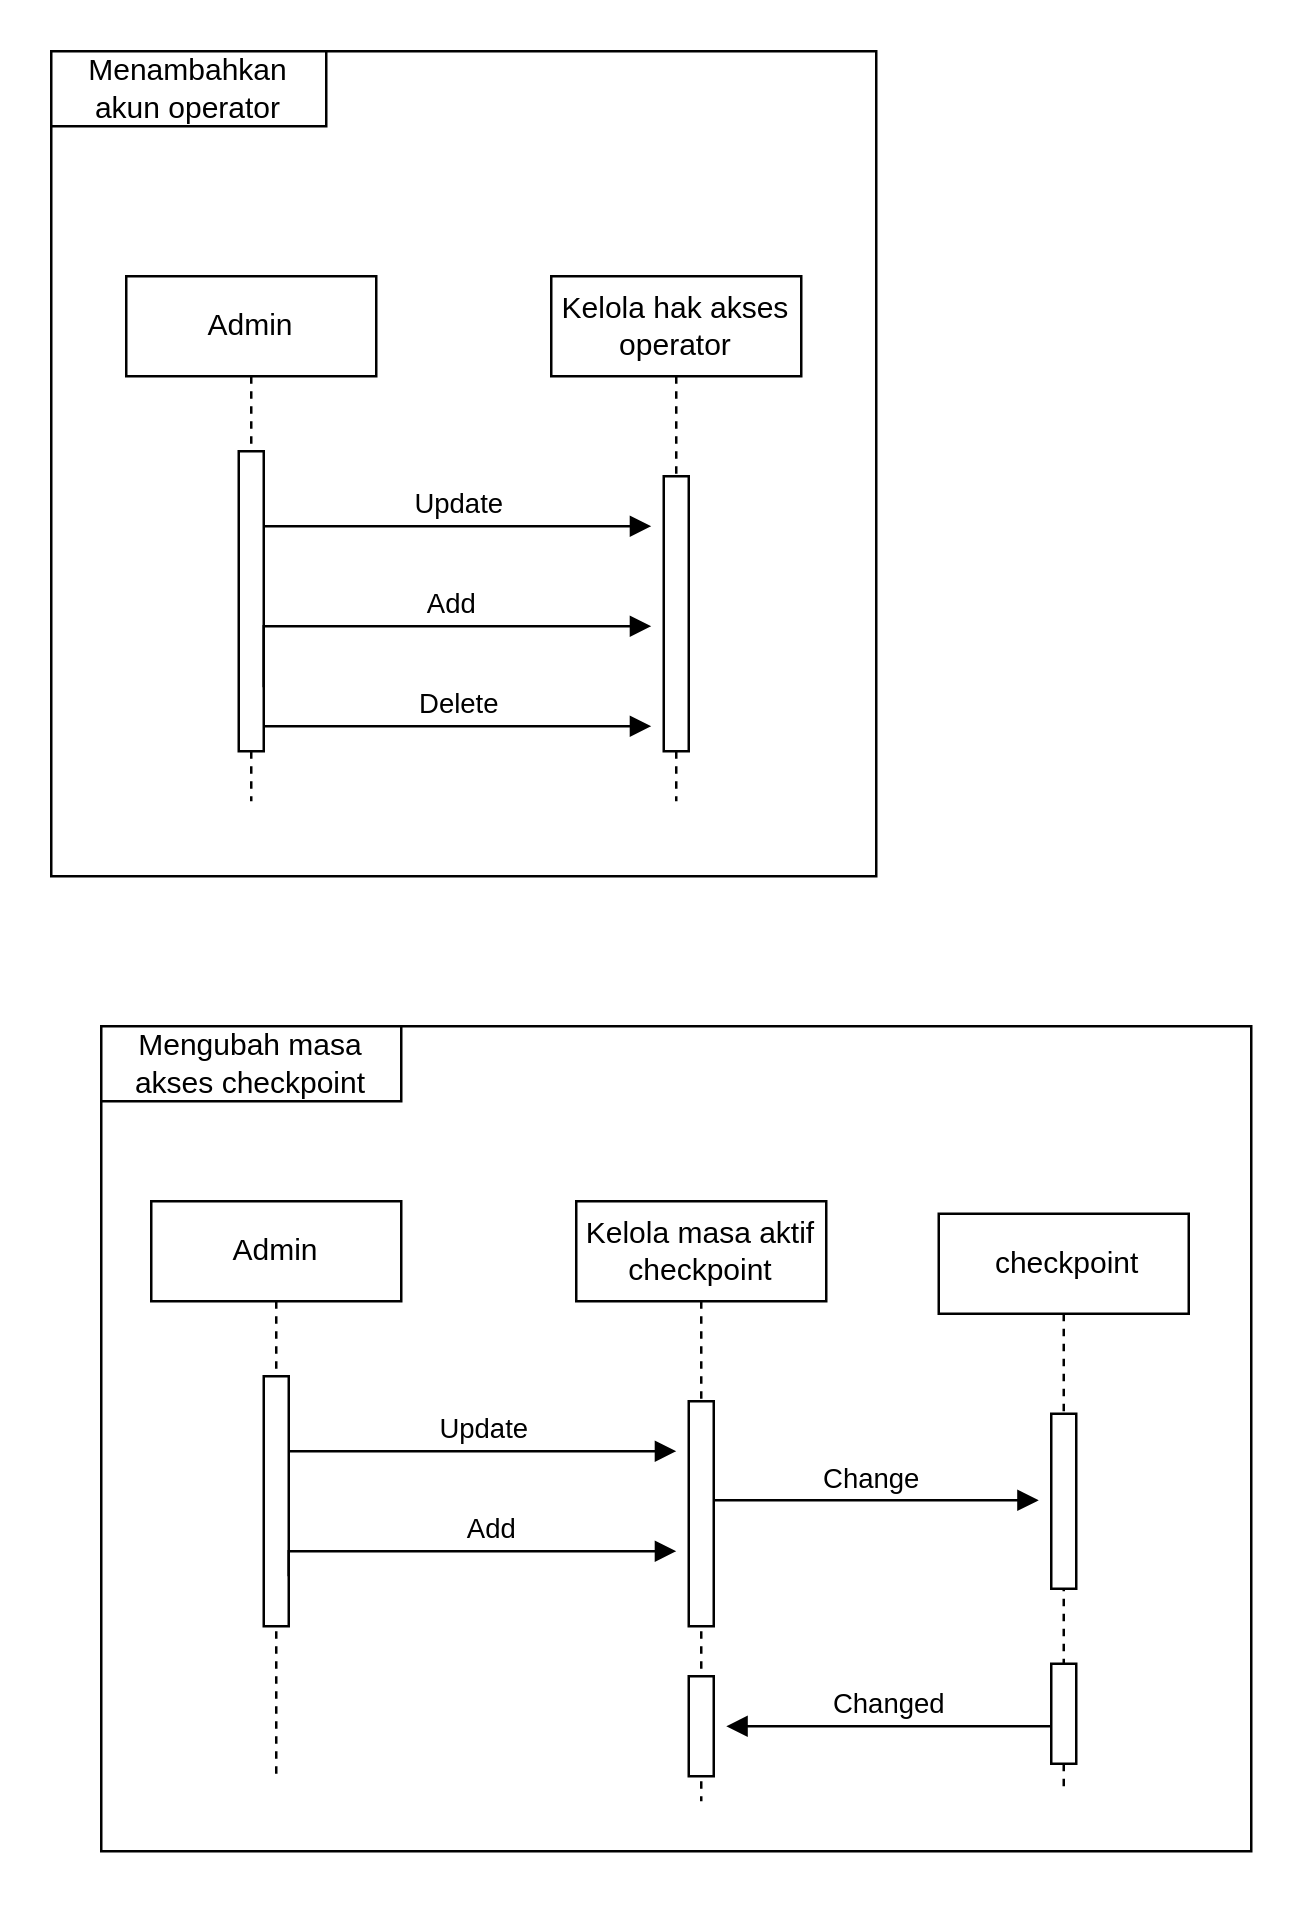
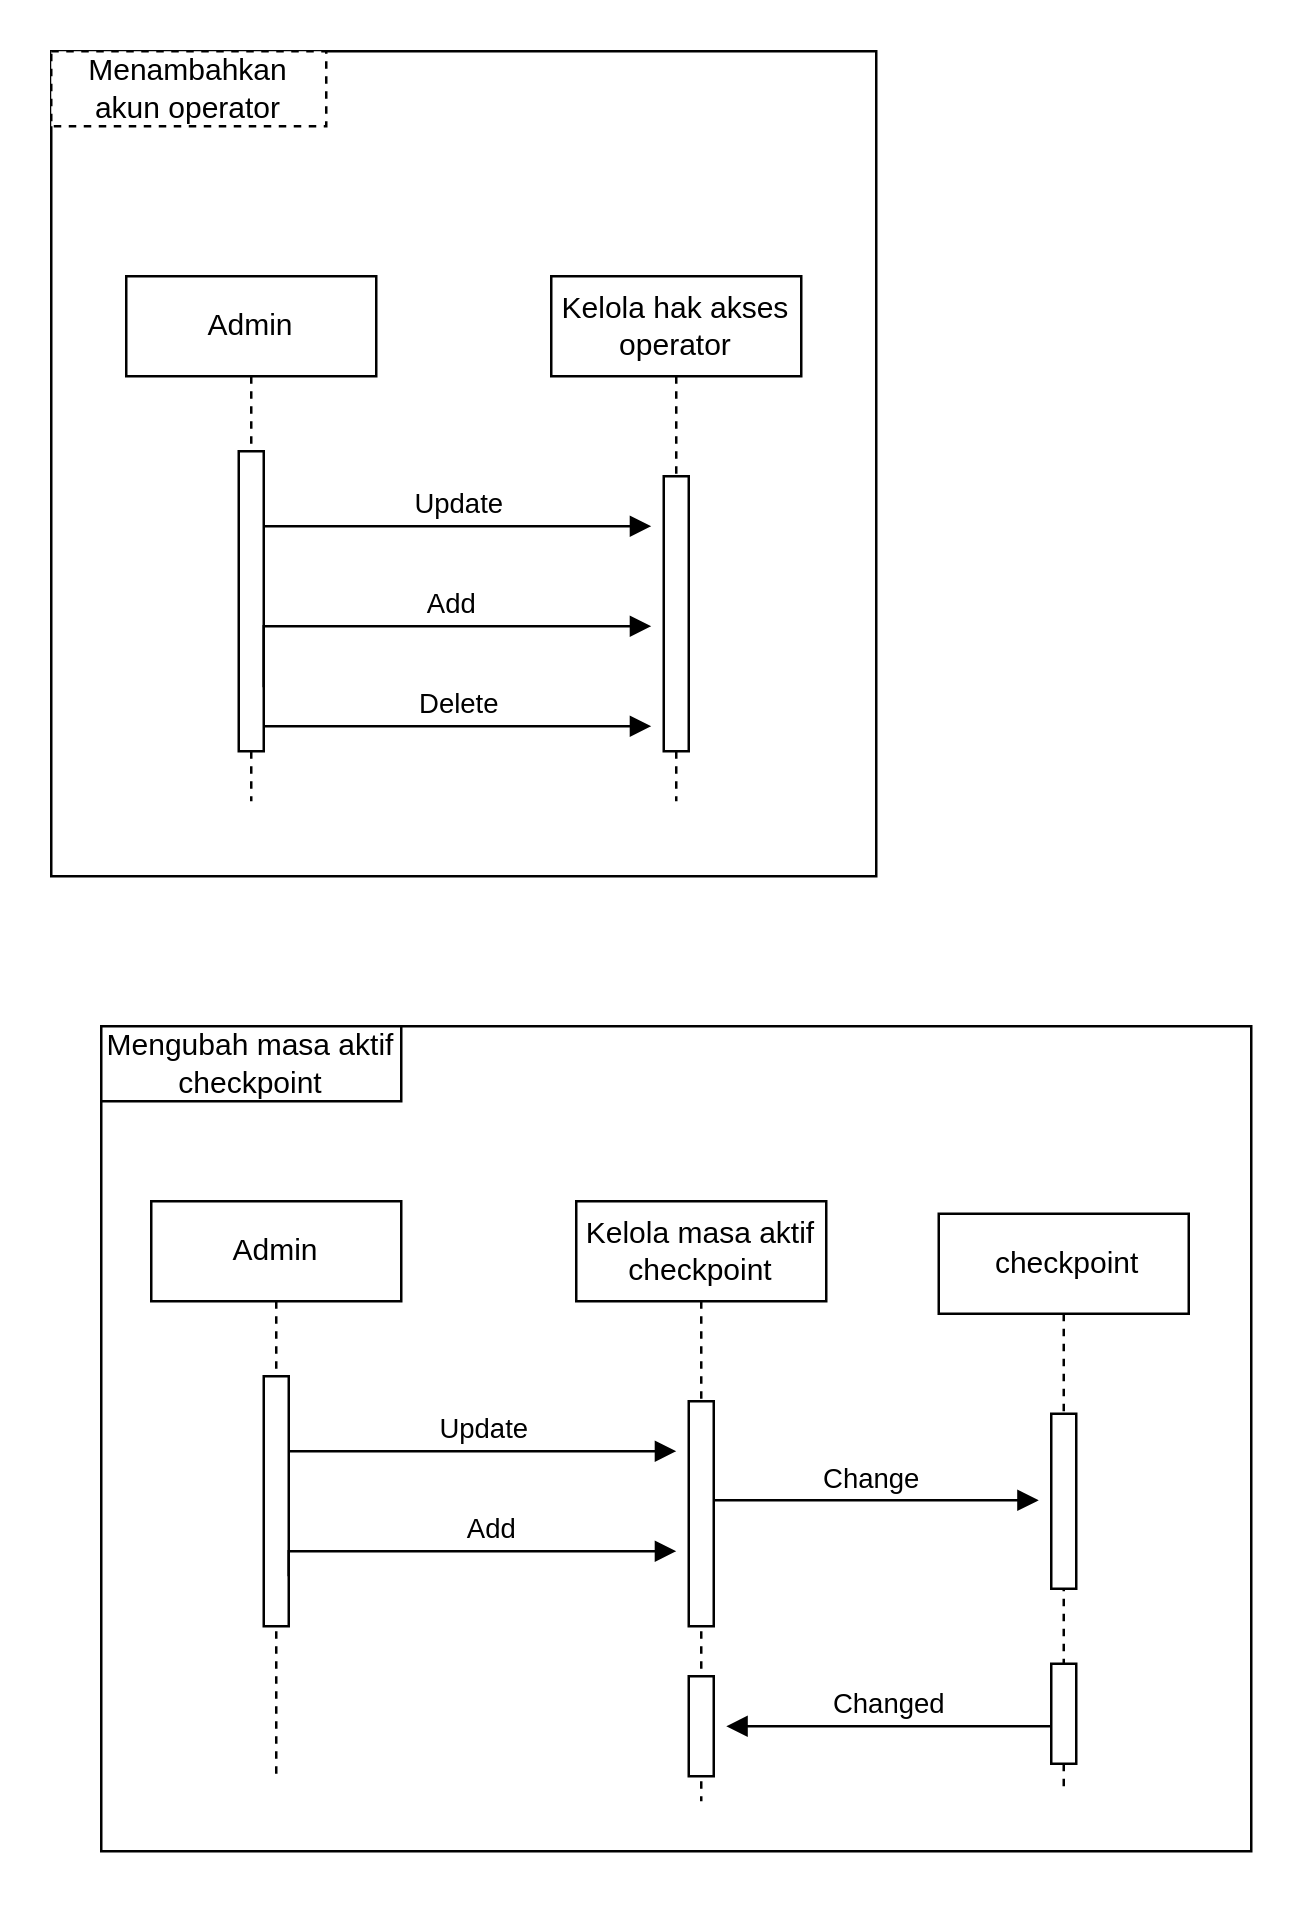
node "Menambahkan akun operator": style solid -> dashed
node "Mengubah masa akses checkpoint": label "Mengubah masa akses checkpoint" -> "Mengubah masa aktif checkpoint"
